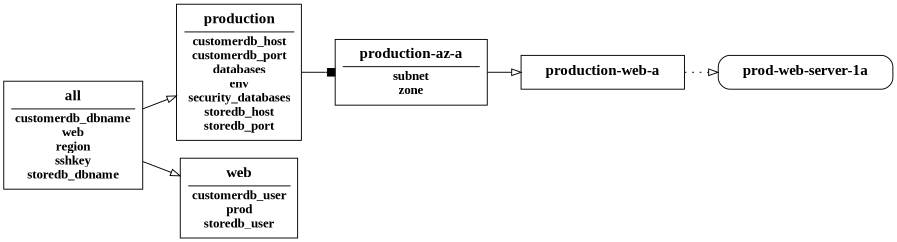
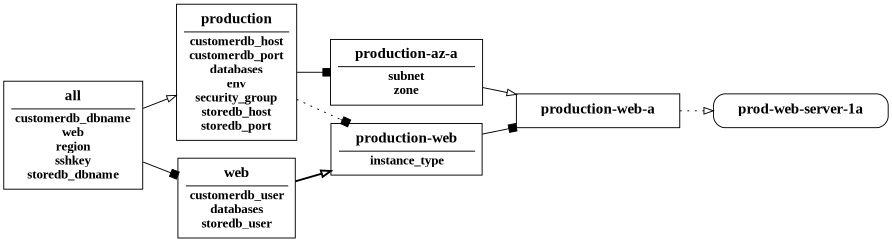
node "production": text "security_databases" -> "security_group"
node "production-web": added
edge "all" -> "web": arrowhead onormal -> box
node "web": text "prod" -> "databases"
